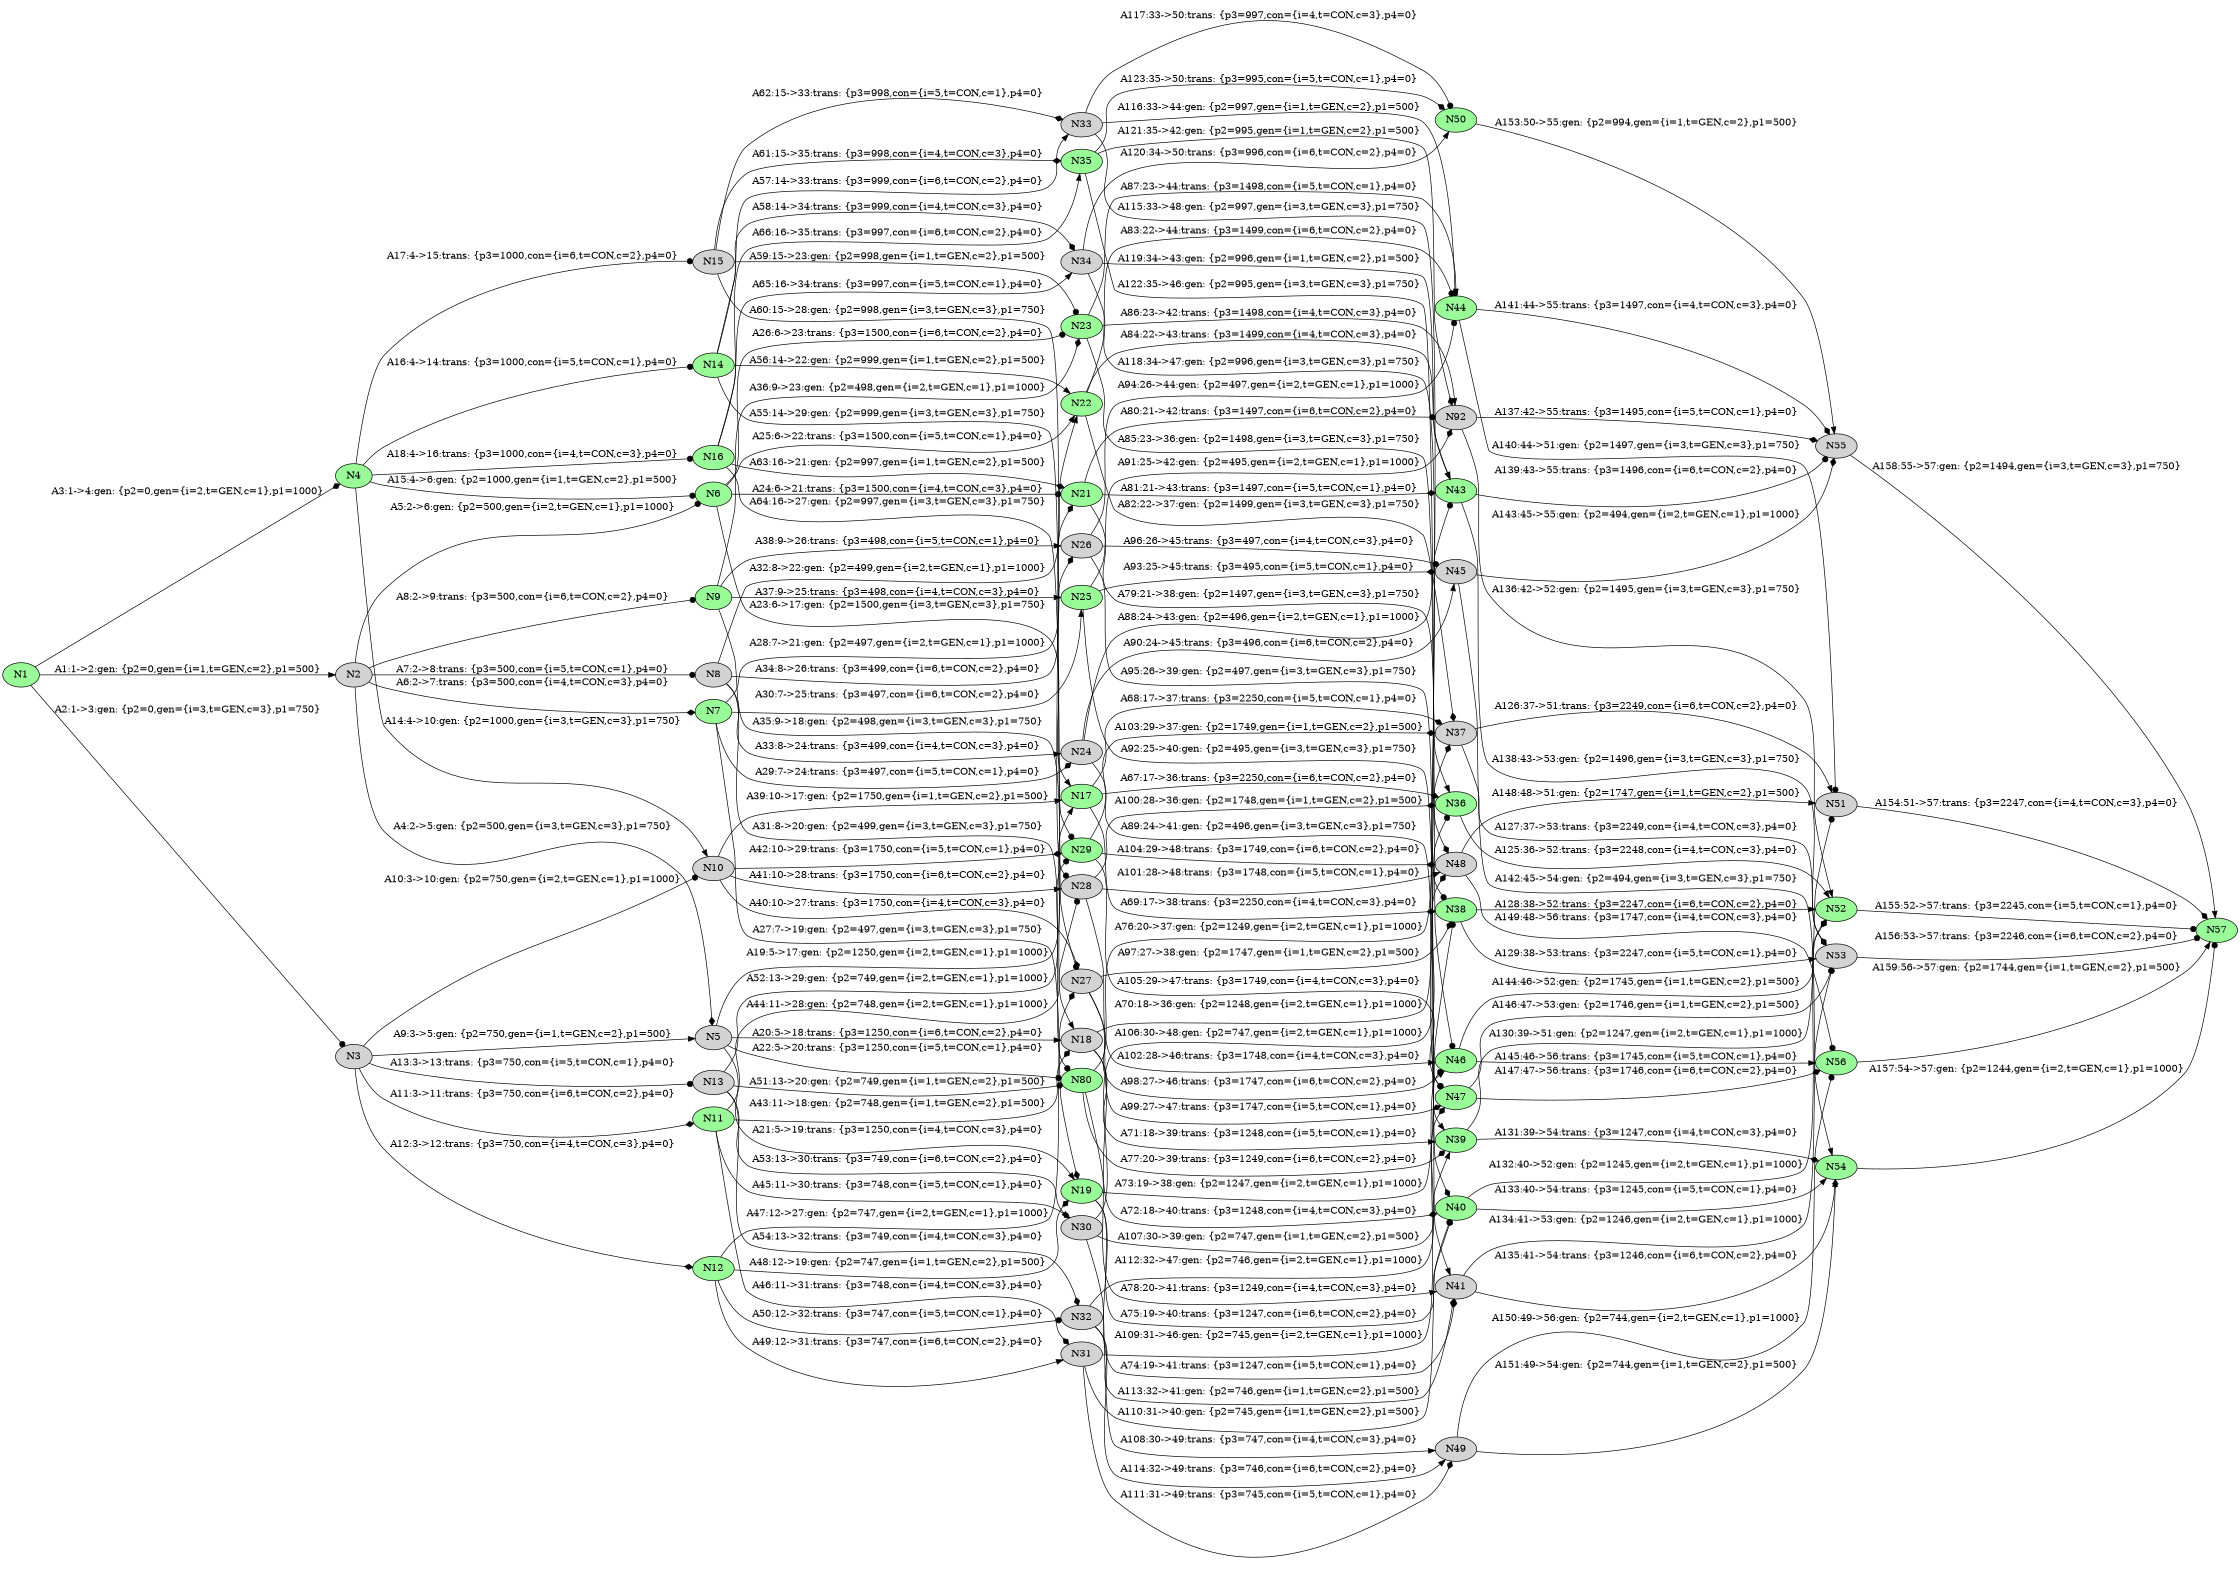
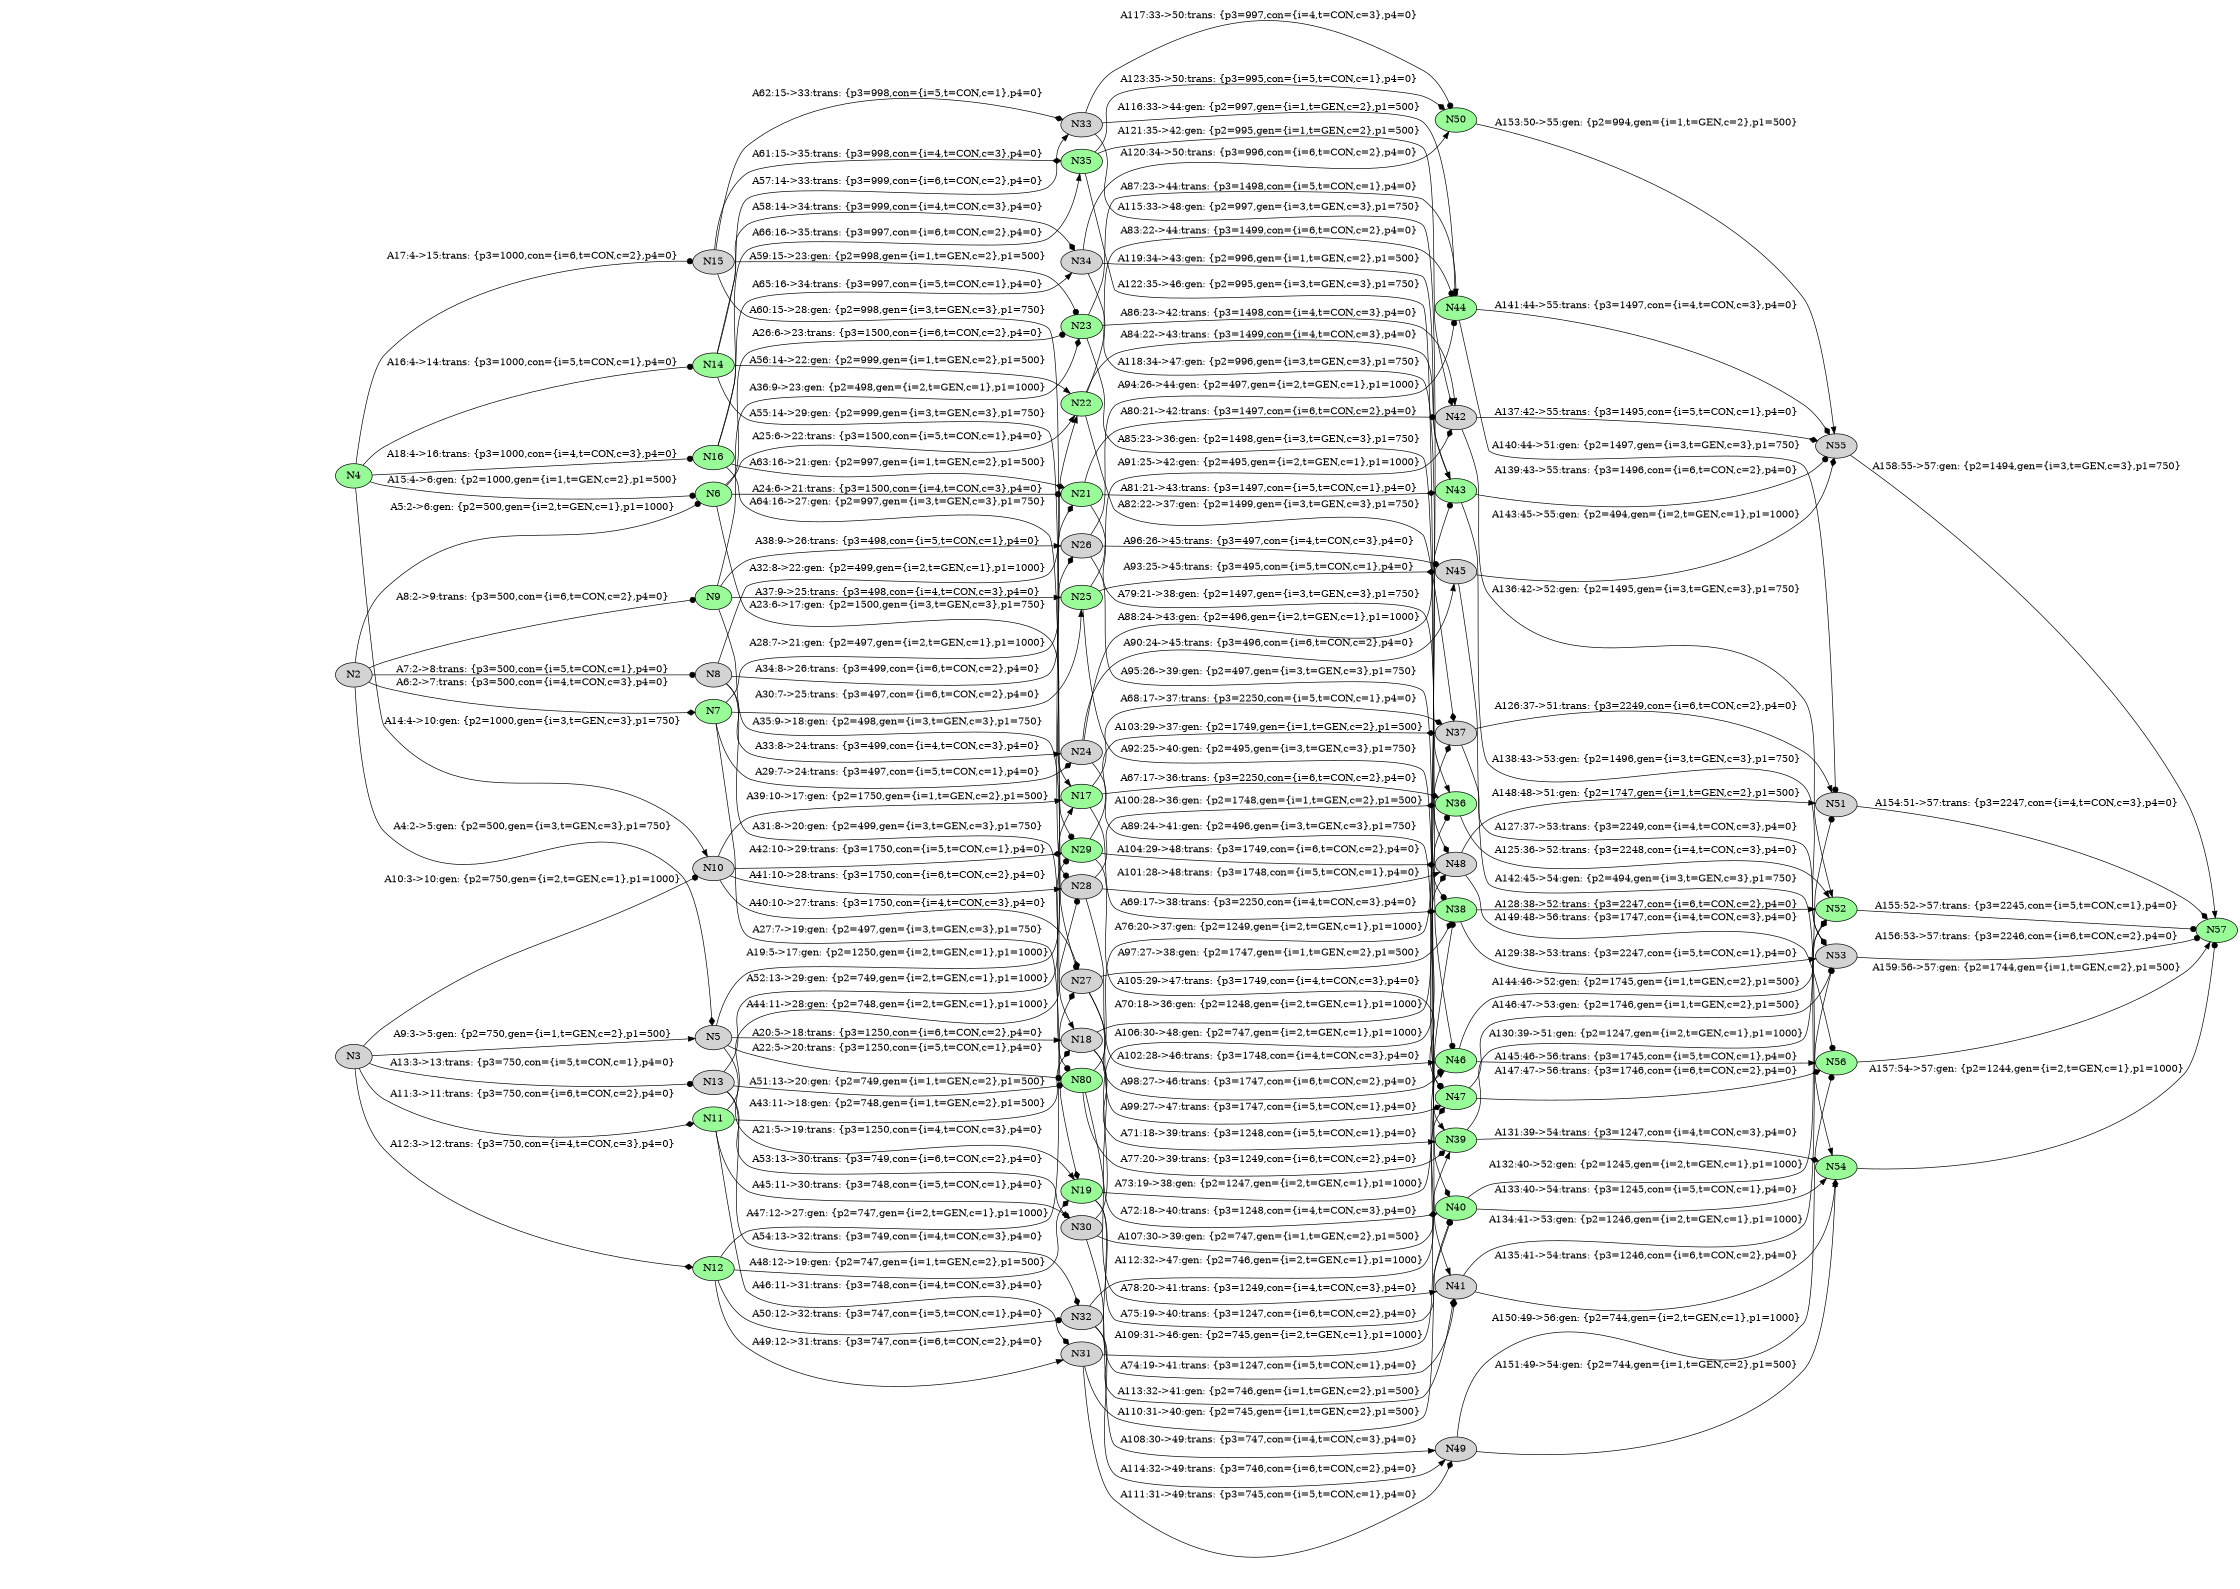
node "N92": label "N92" -> "N42"
node "N1": removed
